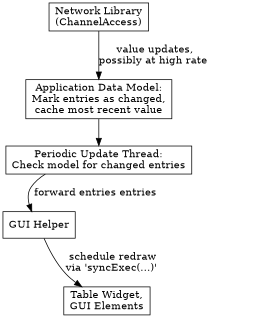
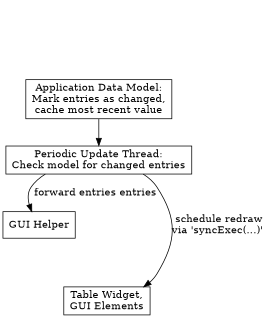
node "Network Library (ChannelAccess)": removed
edge "GUI Helper" -> "Table Widget, GUI Elements": now "Periodic Update Thread: Check model for changed entries" -> "Table Widget, GUI Elements"
